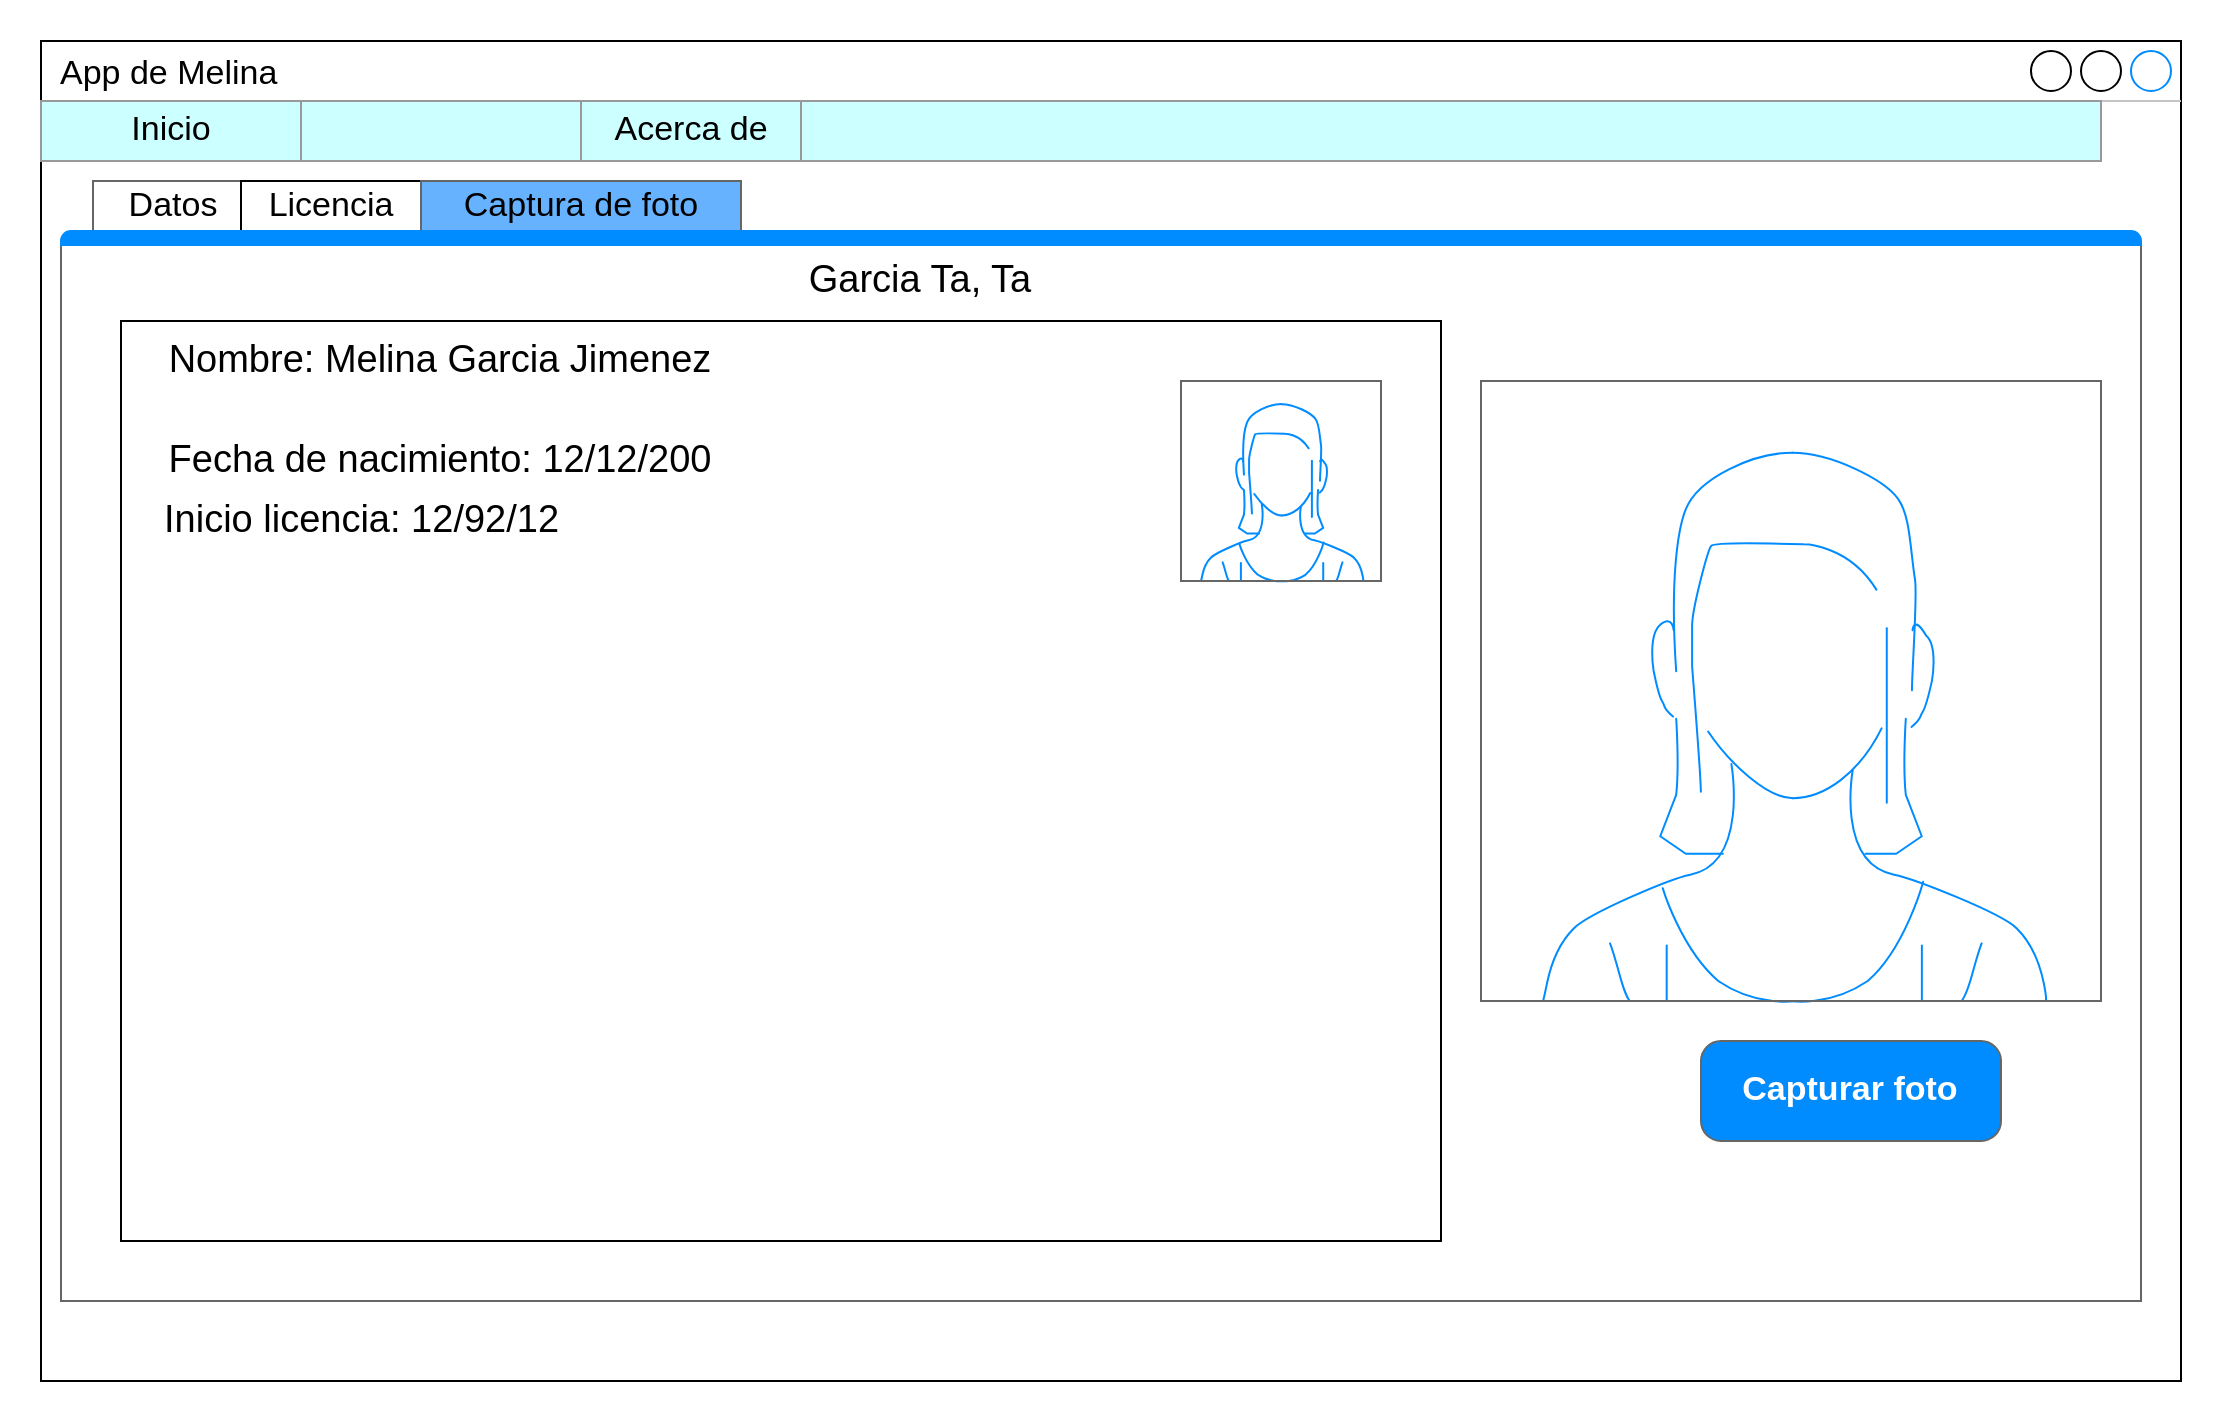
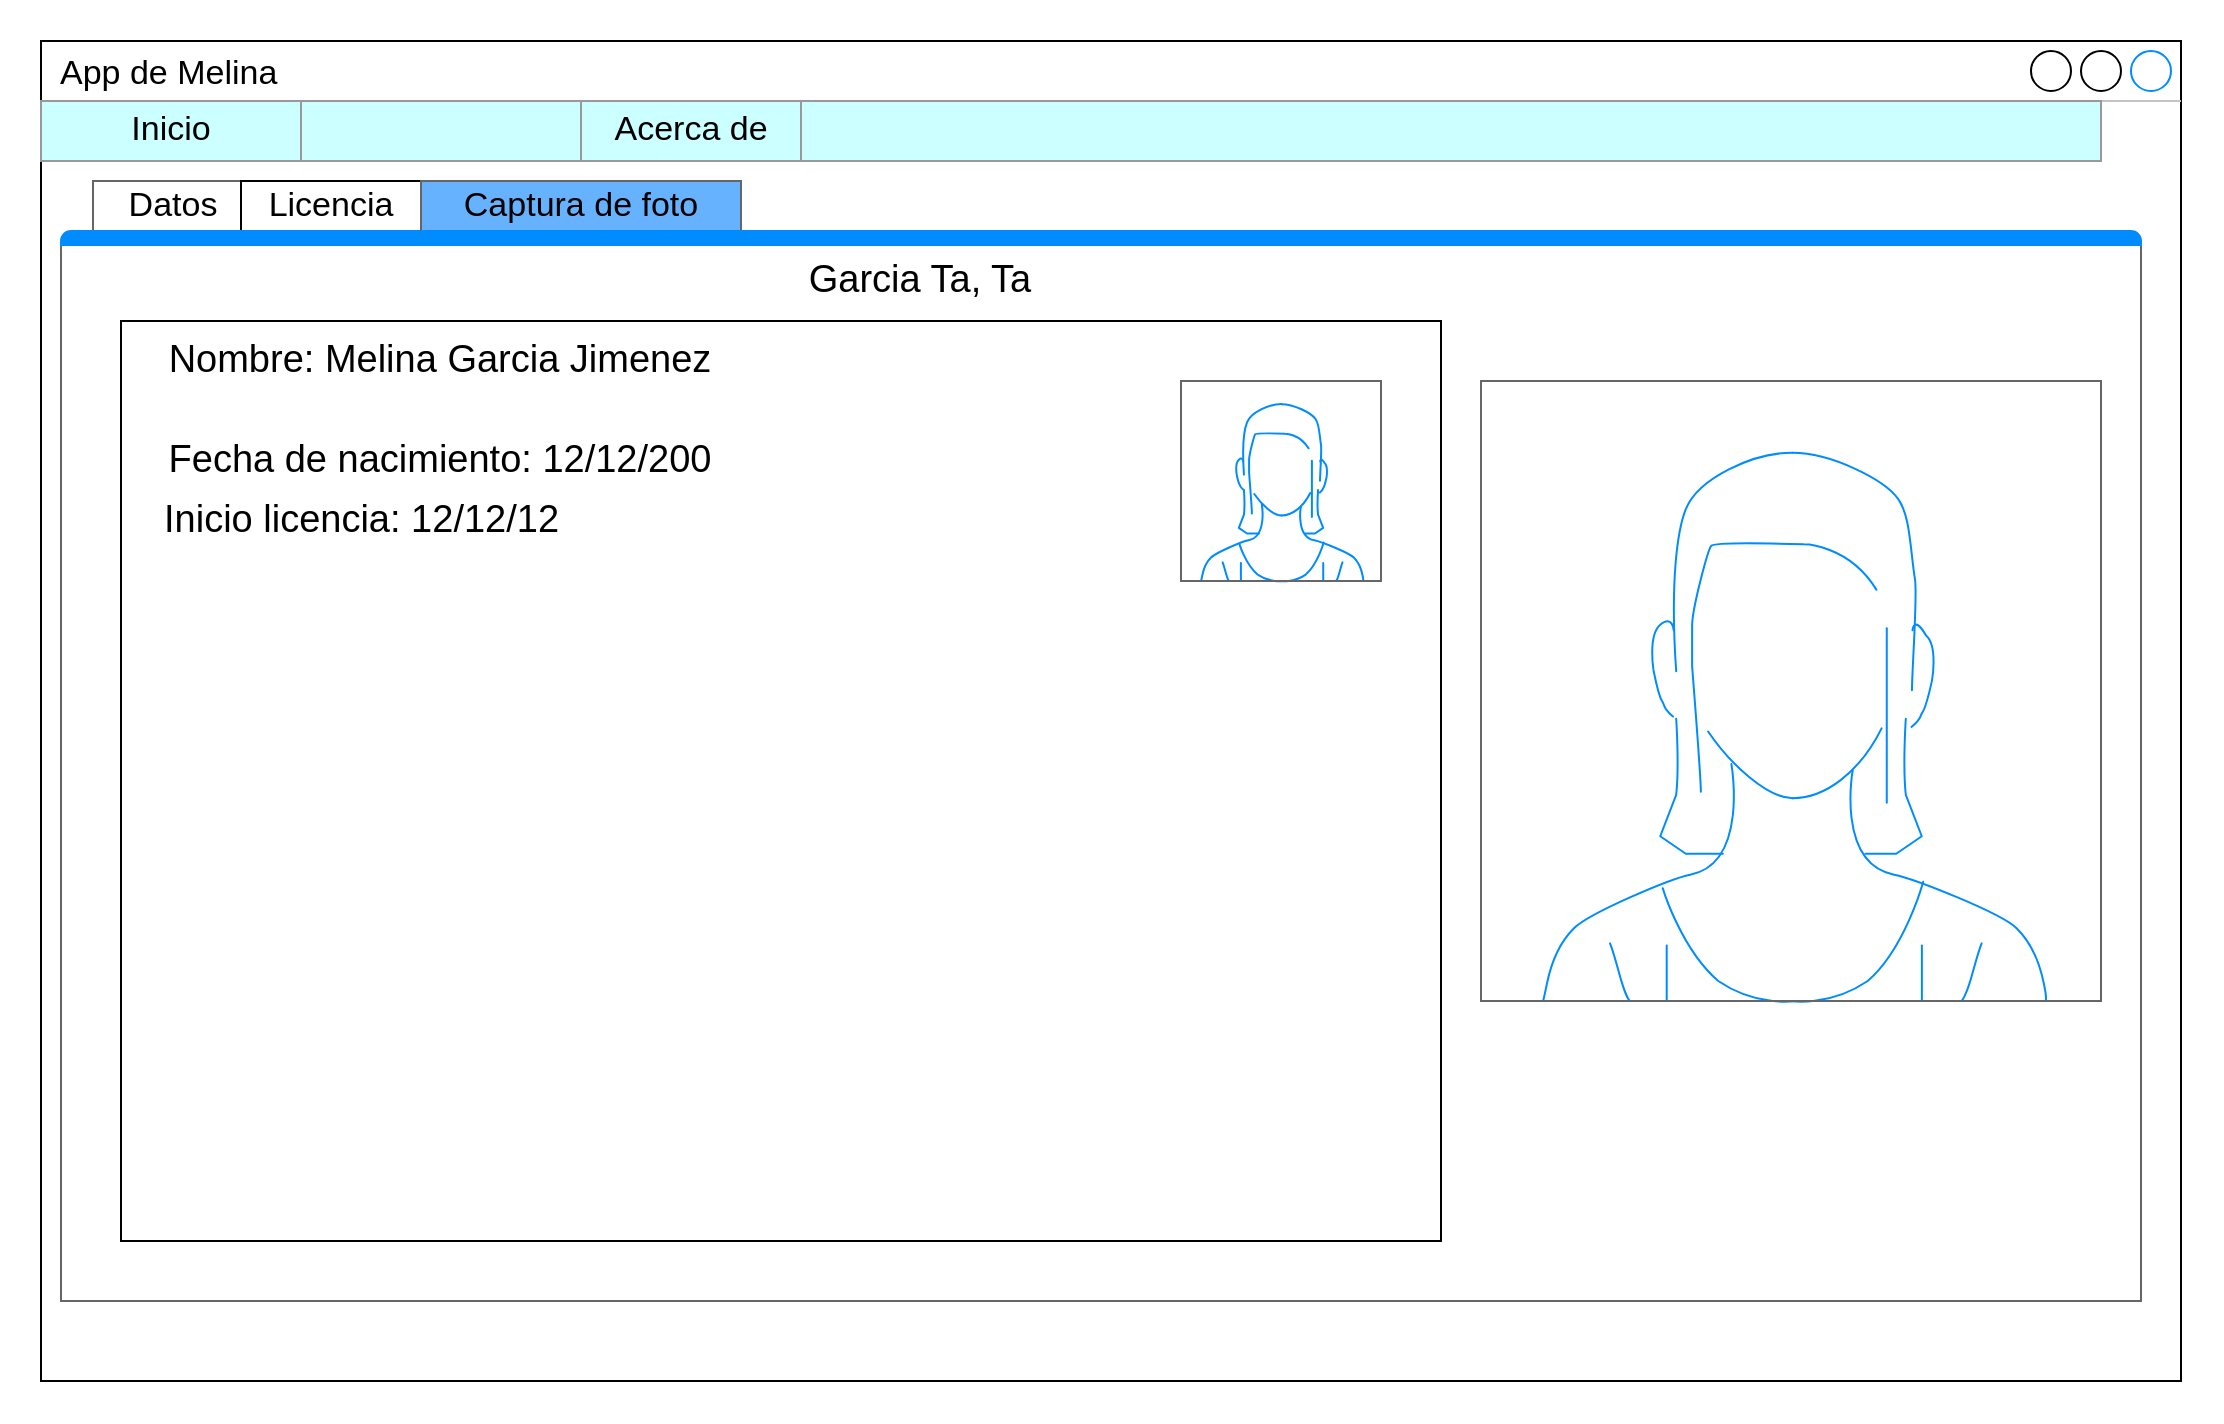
node "Inicio licencia: 12/92/12": label "Inicio licencia: 12/92/12" -> "Inicio licencia: 12/12/12"
node "Capturar foto": removed
